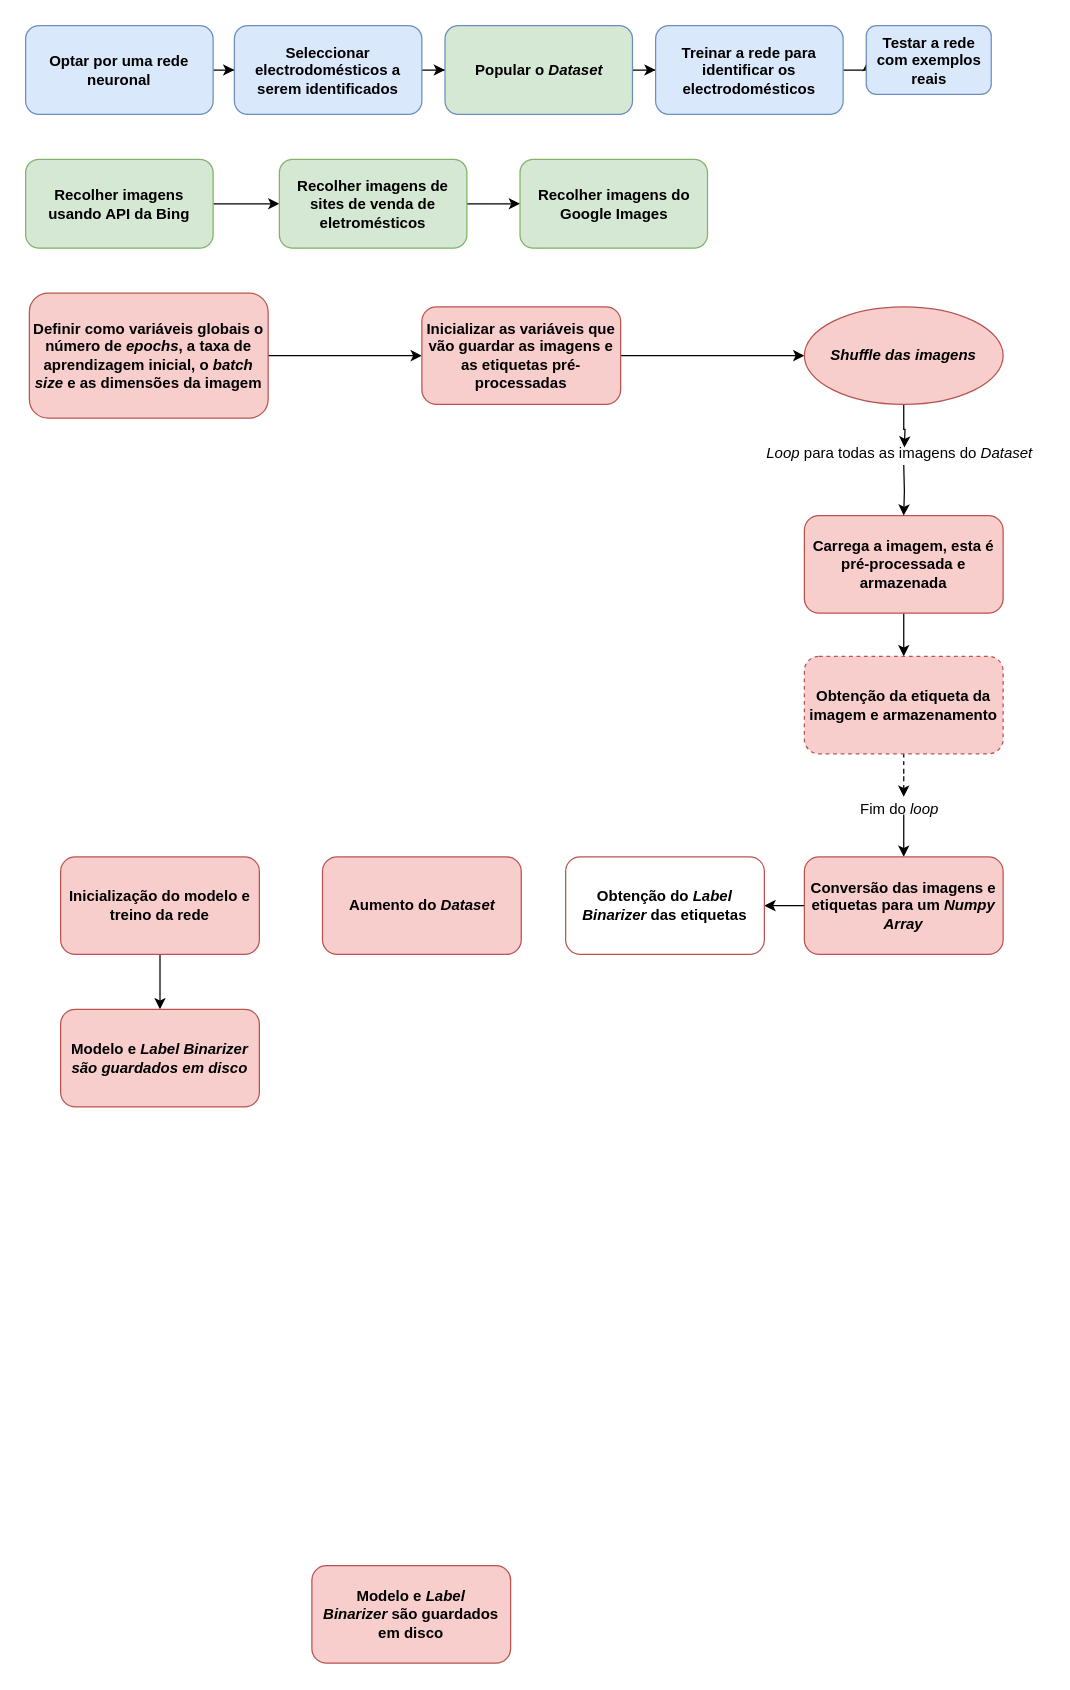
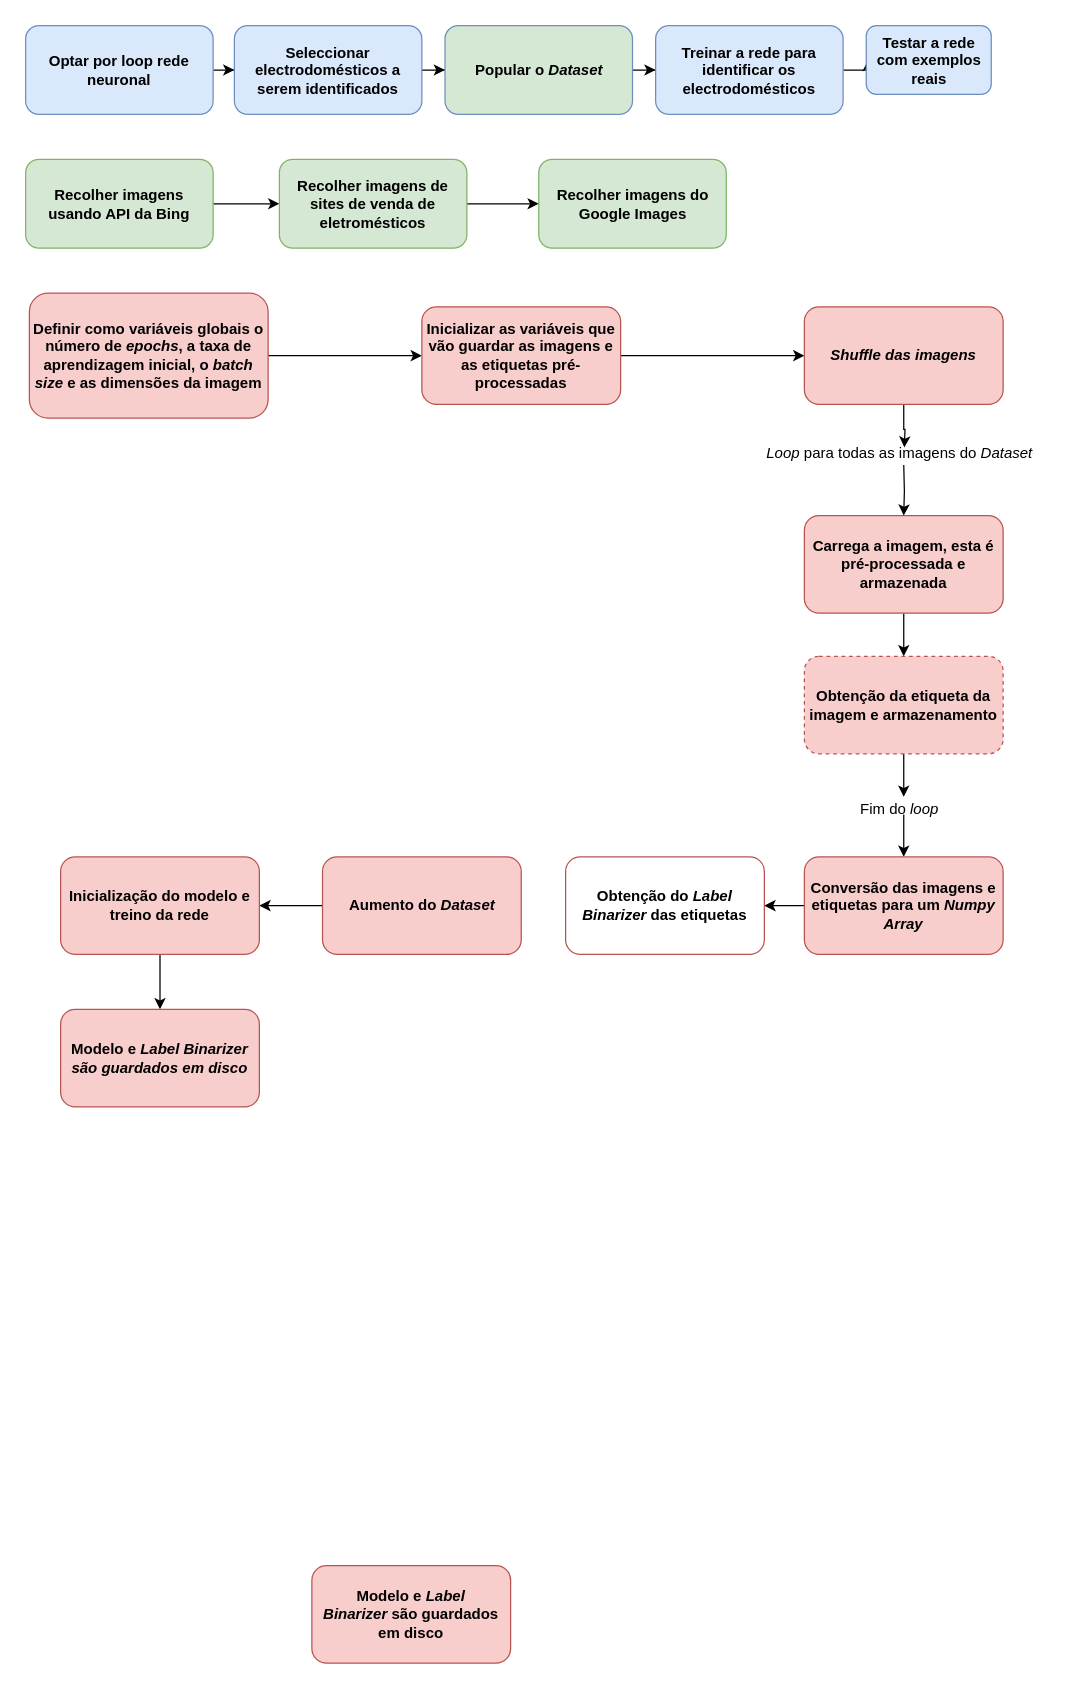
node "Optar por uma rede neuronal": label "Optar por uma rede neuronal" -> "Optar por loop rede neuronal"
node "Recolher imagens do Google Images": moved (614, 204) -> (633, 204)
node "Shuffle das imagens": shape ellipse -> rounded rectangle
edge "Obtenção da etiqueta da imagem e armazenamento" -> "Fim do loop": style dashed -> solid
edge "Aumento do Dataset" -> "Inicialização do modelo e treino da rede": added
